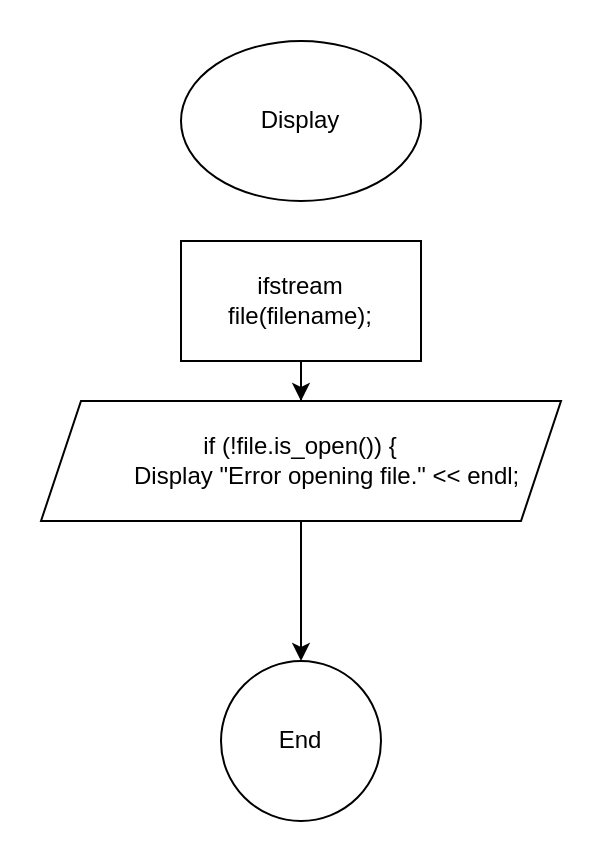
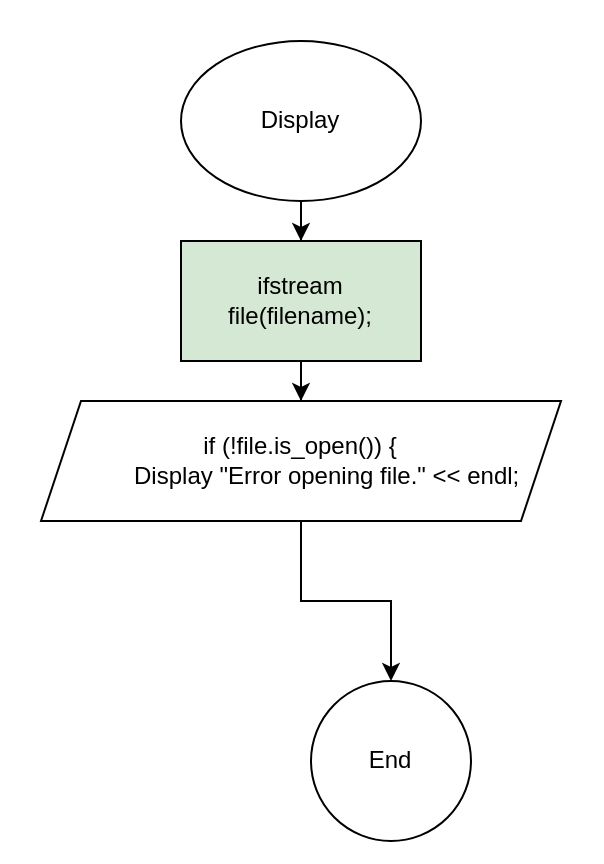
edge "Display" -> "ifstream file(filename);": added
node "ifstream file(filename);": fillcolor #ffffff -> #d5e8d4
node "End": moved (301, 741) -> (391, 761)
